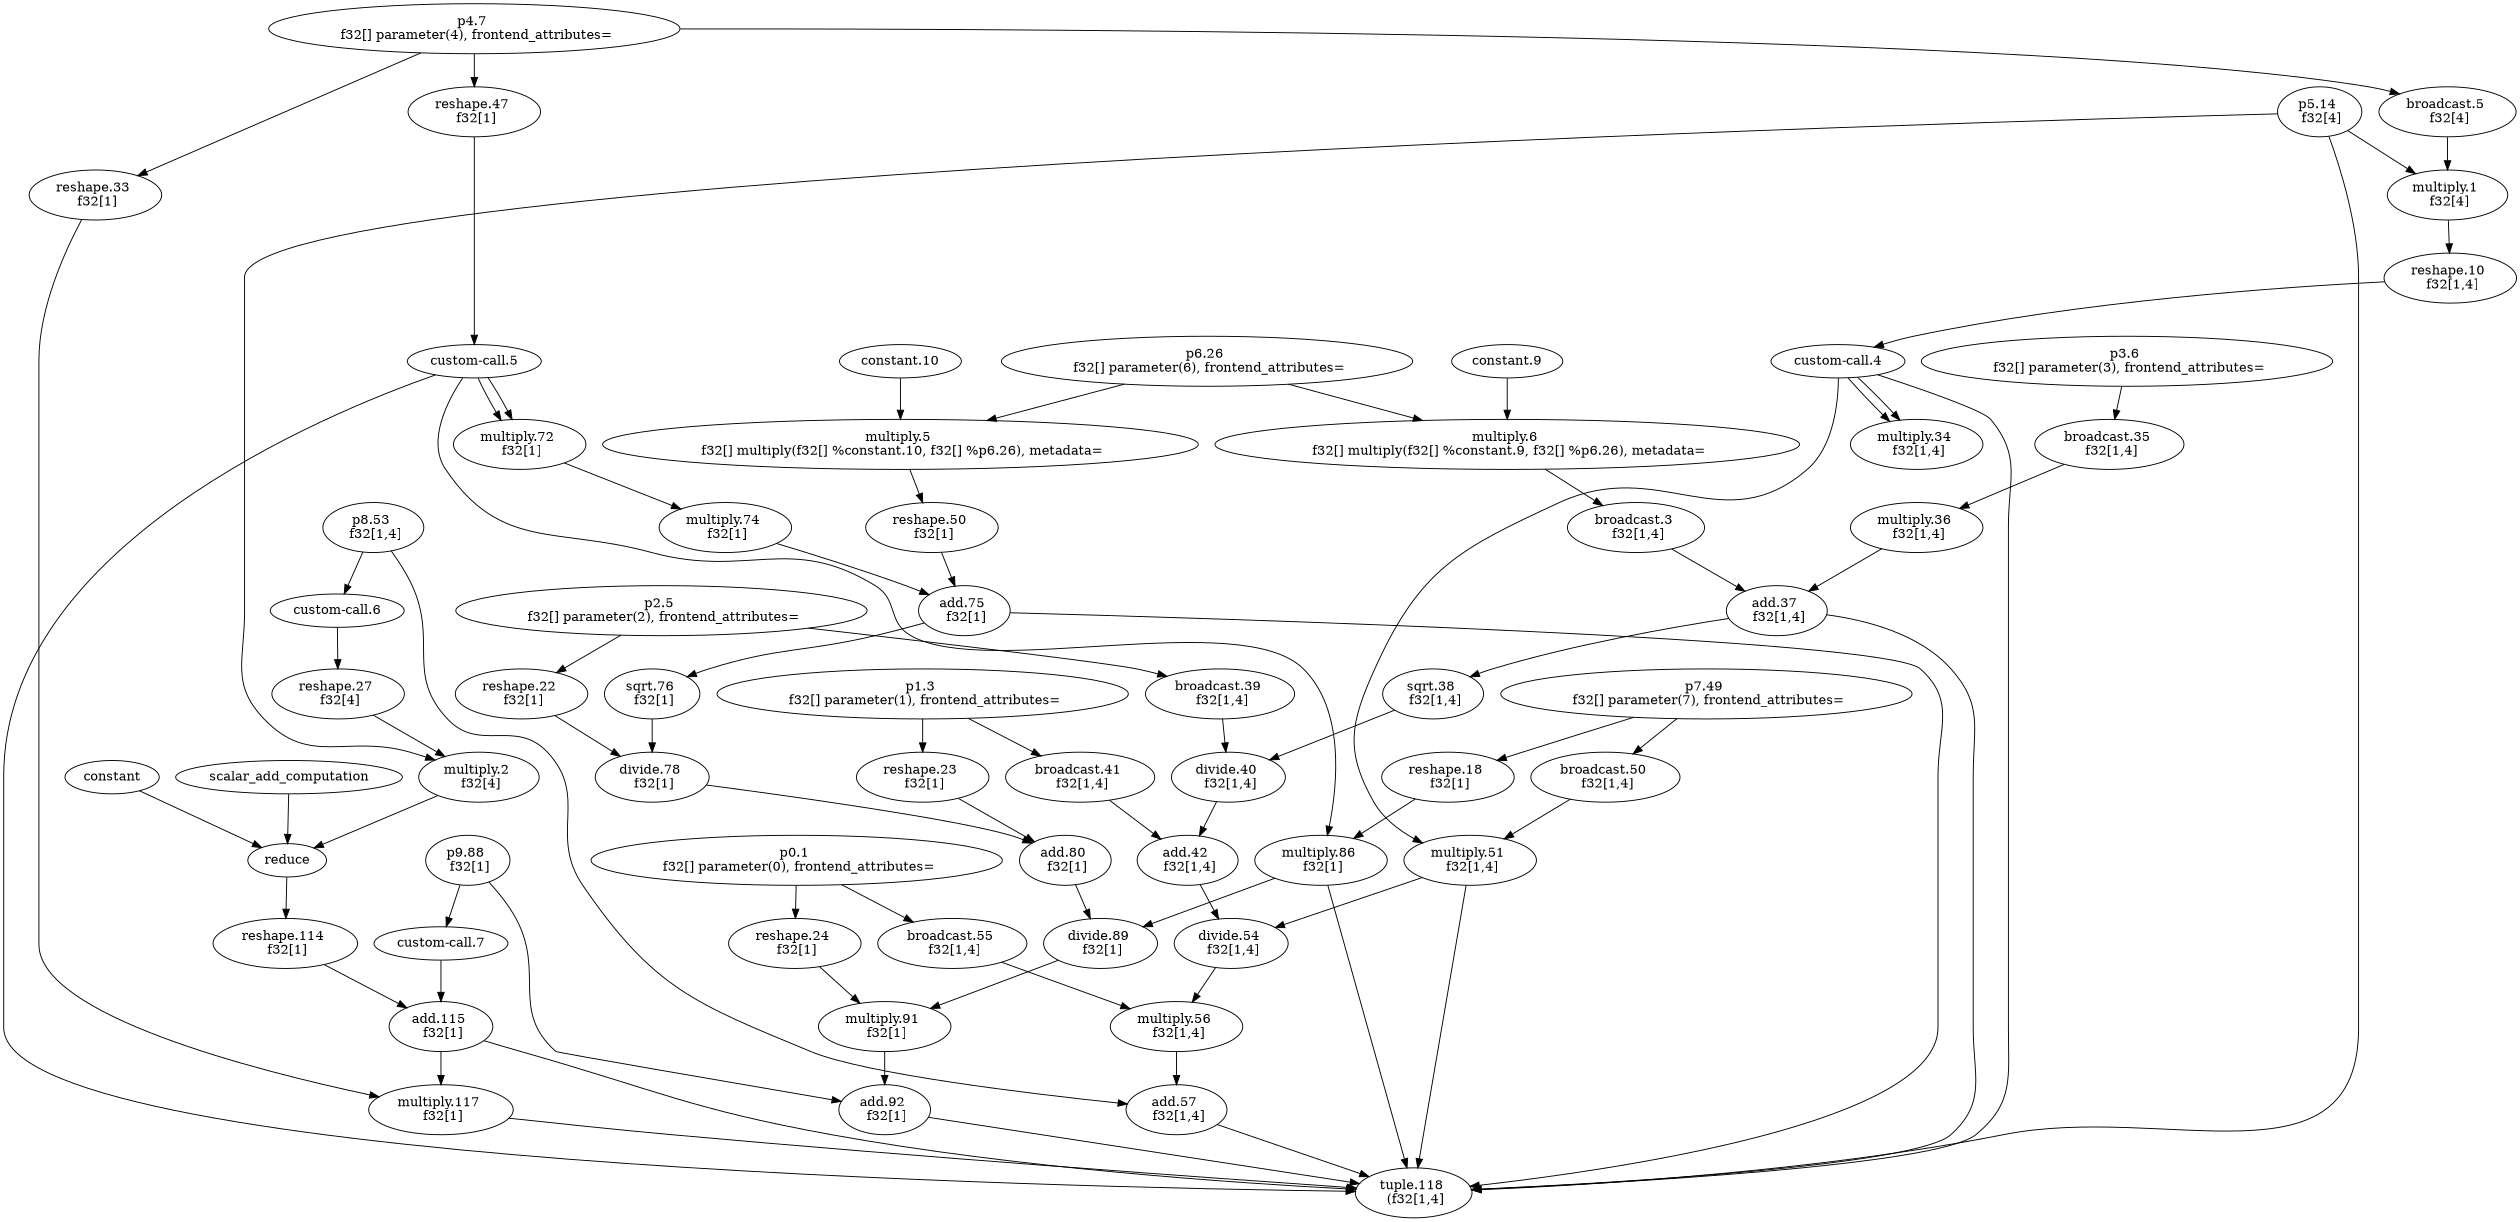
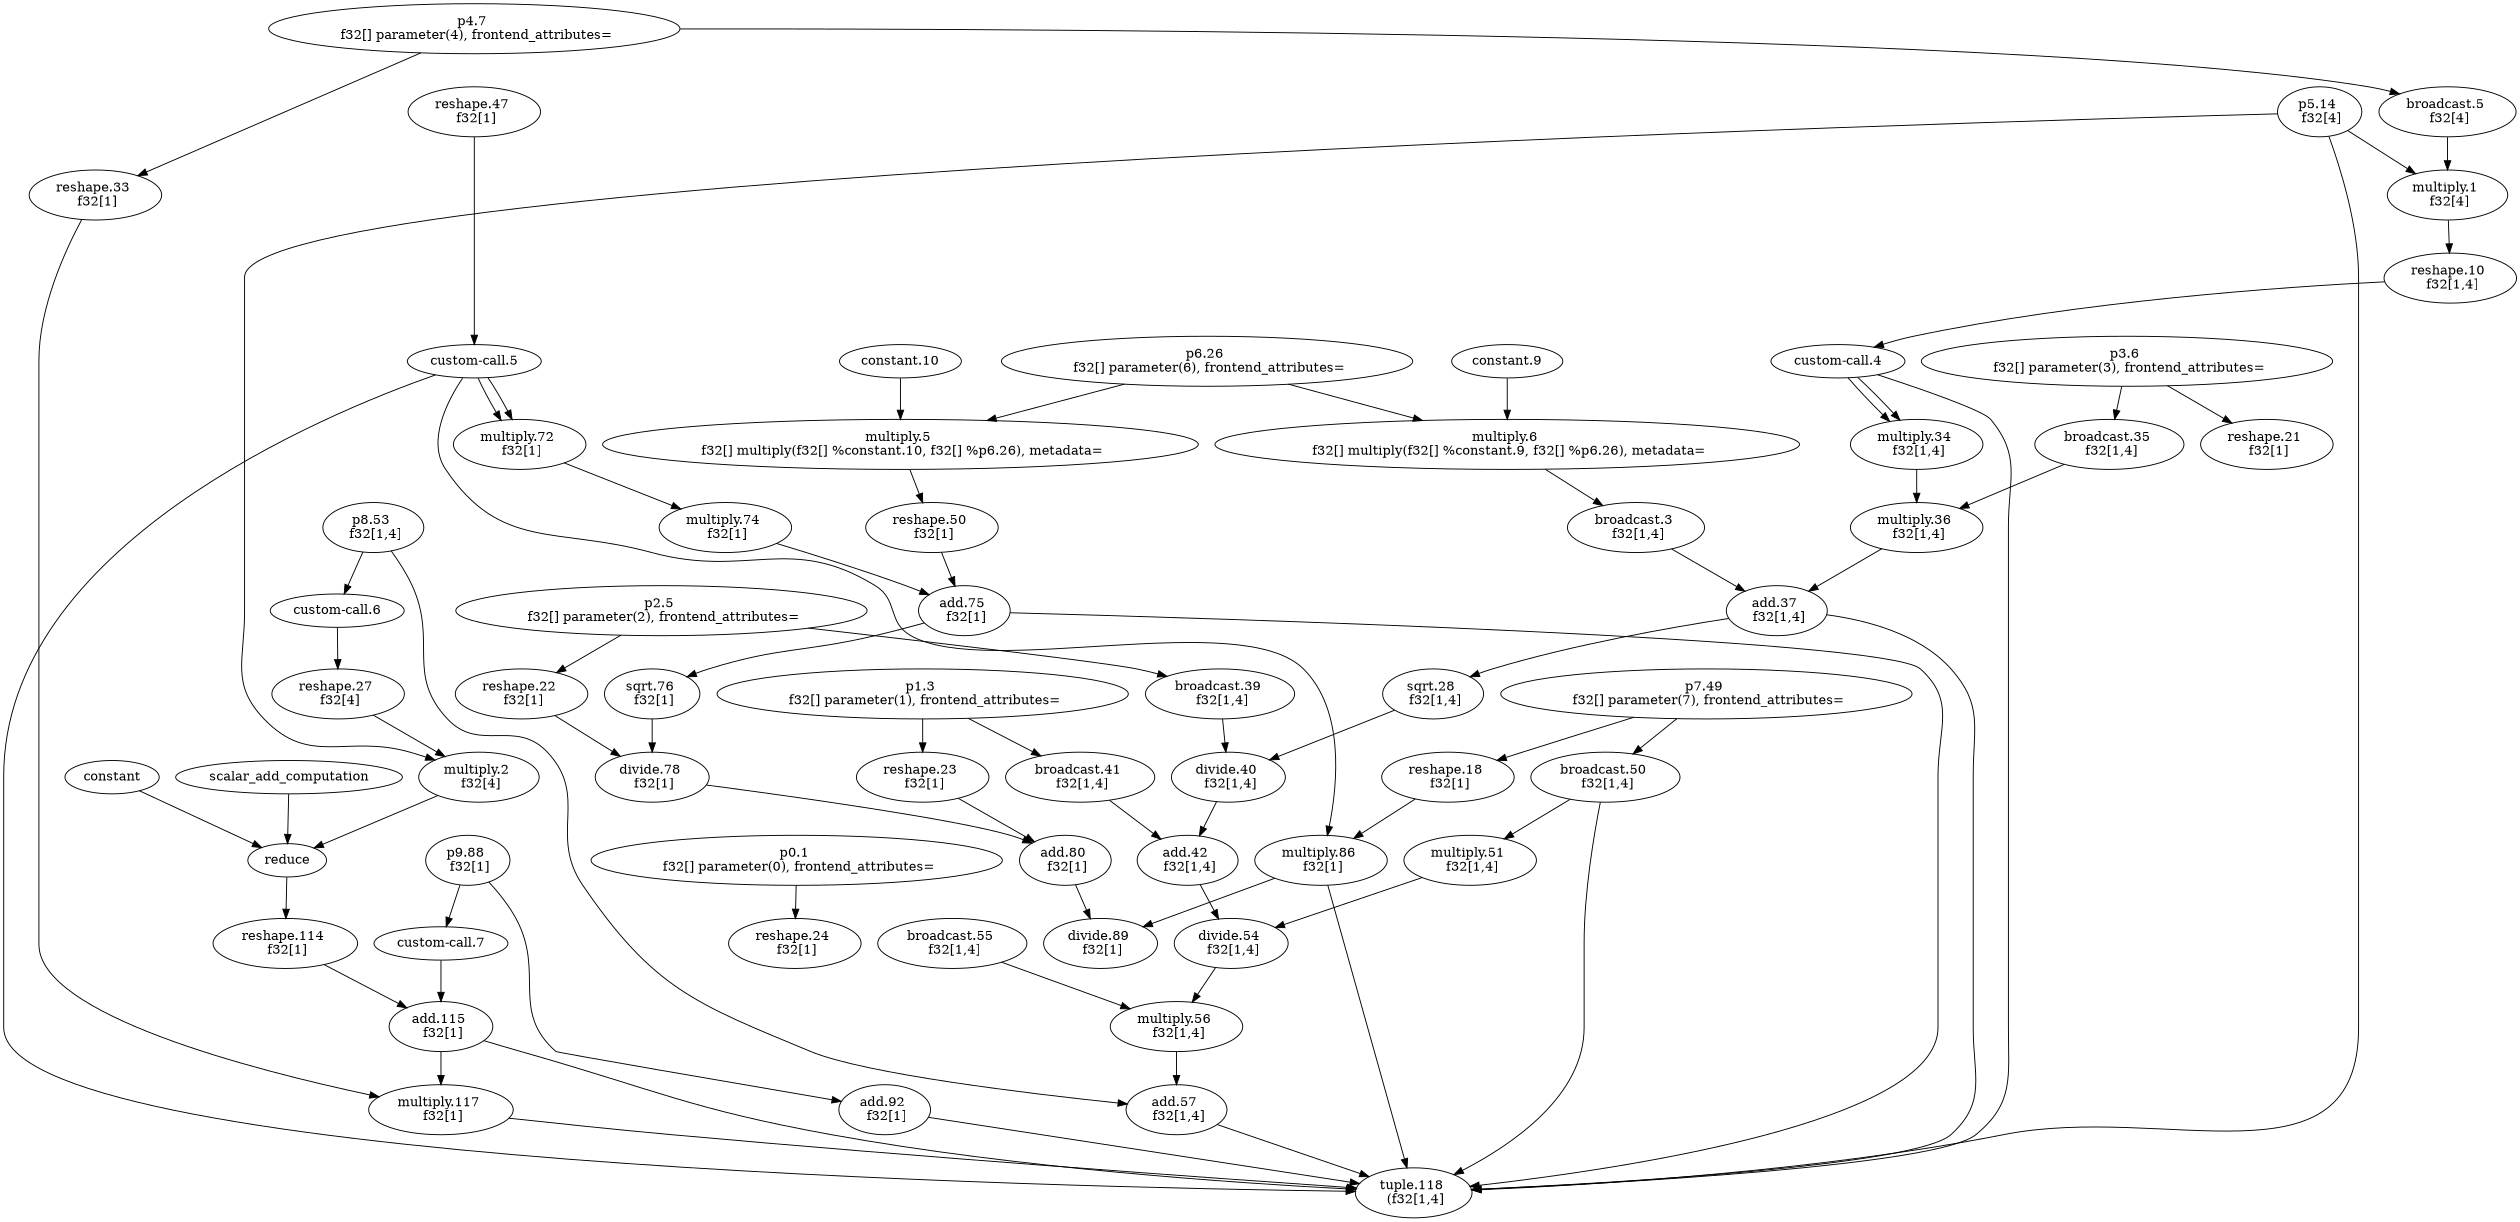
edge "p4.7 f32[] parameter(4), frontend_attributes=" -> "reshape.47 f32[1]": removed
node "reshape.21 f32[1]": added
edge "multiply.34 f32[1,4]" -> "multiply.36 f32[1,4]": added
edge "custom-call.4" -> "multiply.51 f32[1,4]": removed
node "sqrt.38 f32[1,4]": label "sqrt.38 f32[1,4]" -> "sqrt.28 f32[1,4]"
edge "p0.1 f32[] parameter(0), frontend_attributes=" -> "broadcast.55 f32[1,4]": removed
edge "multiply.51 f32[1,4]" -> "tuple.118 (f32[1,4]": now "broadcast.50 f32[1,4]" -> "tuple.118 (f32[1,4]"
node "multiply.91 f32[1]": removed
